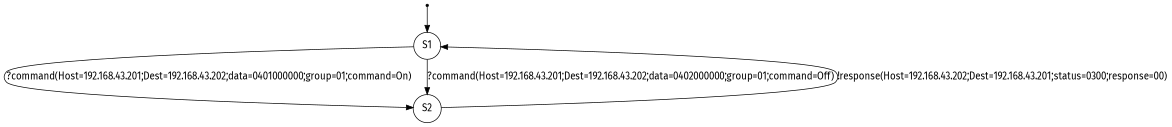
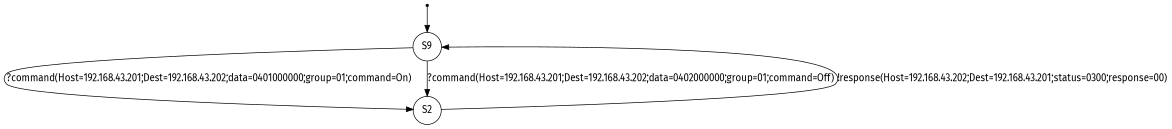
node "S1": label "S1" -> "S9"
